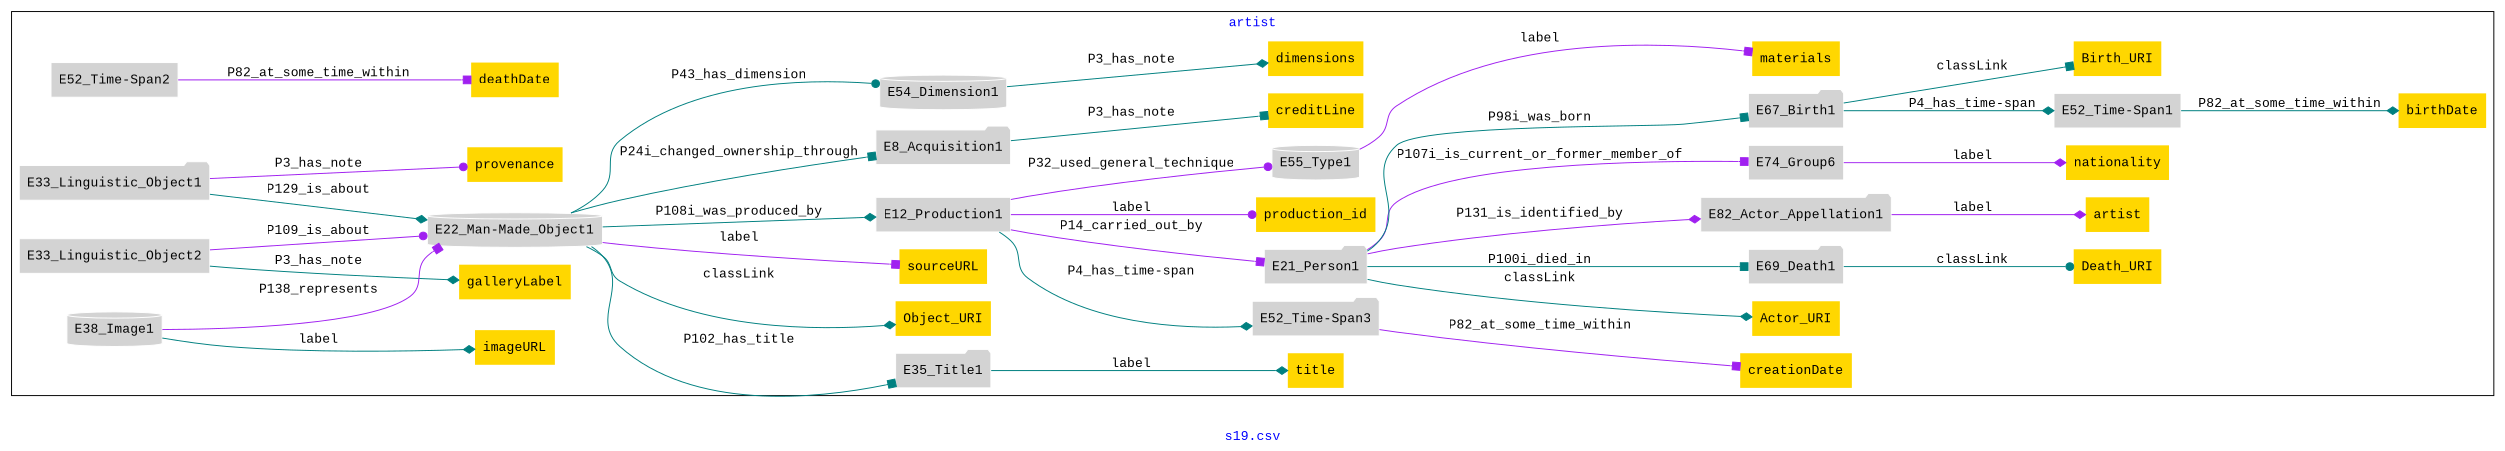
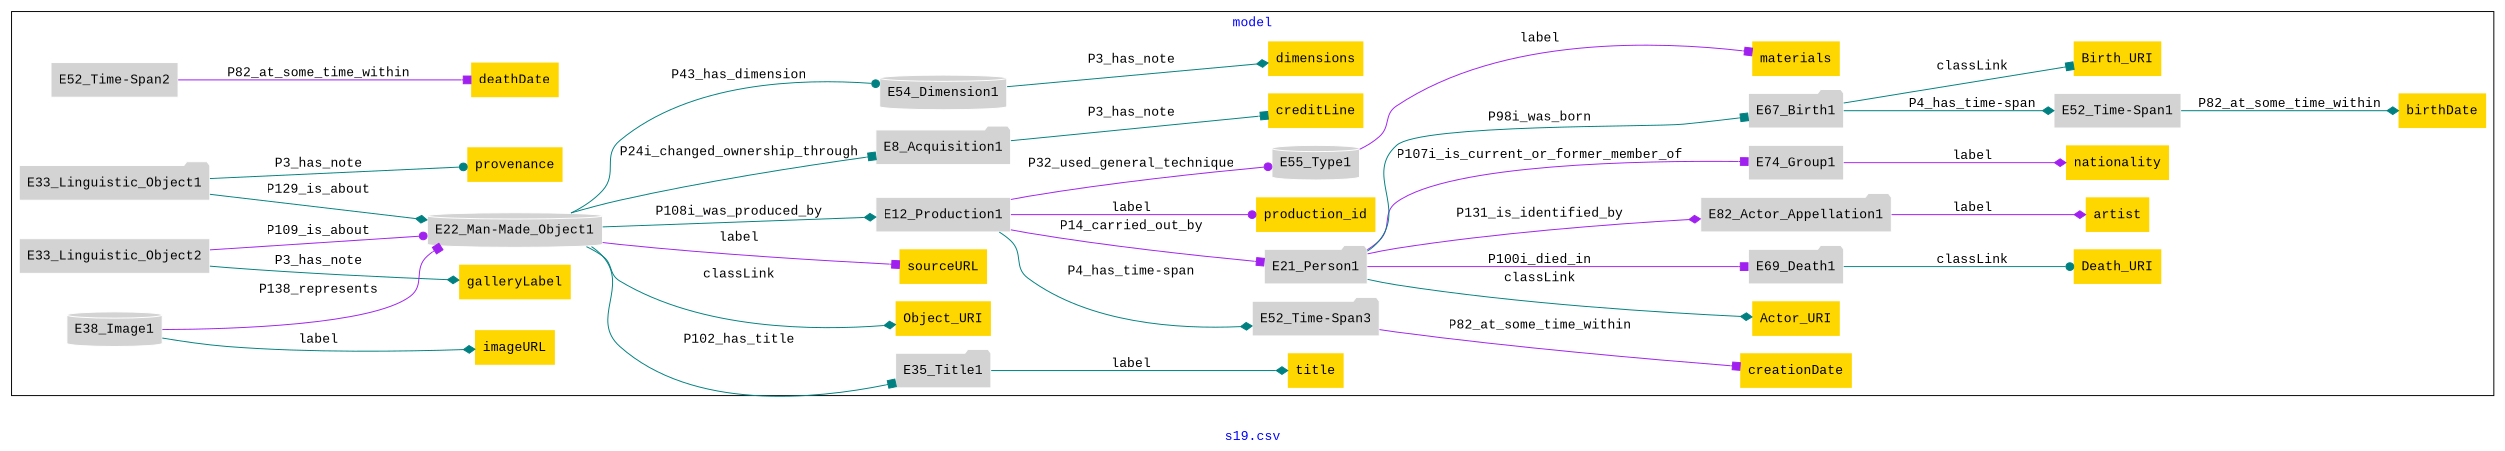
cluster "artist": label "artist" -> "model"
node "E74_Group6": label "E74_Group6" -> "E74_Group1"
edge "E33_Linguistic_Object1" -> "provenance": color purple -> teal
edge "E21_Person1" -> "E69_Death1": color teal -> purple
